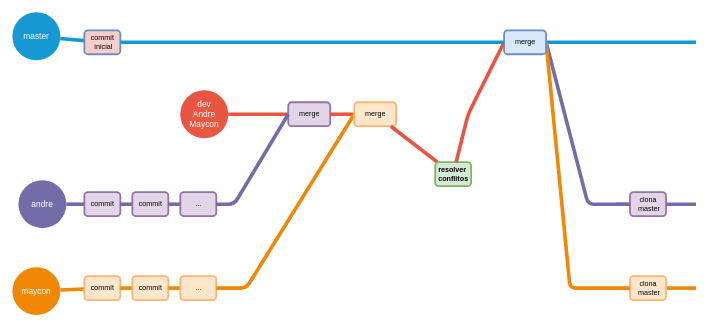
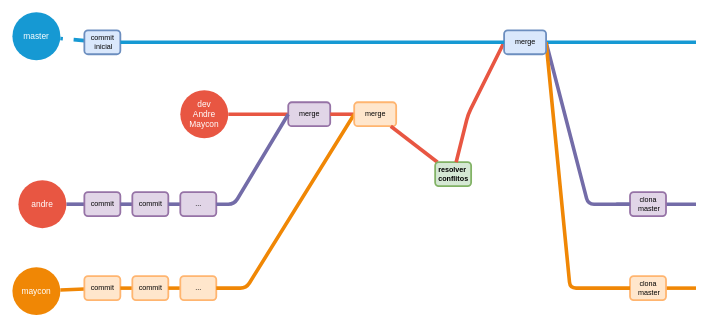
edge "master" -- "commit inicial": style solid -> dashed
node "commit inicial": fillcolor #f8cecc -> #dae8fc
node "andre": fillcolor #736ca8 -> #e85642
